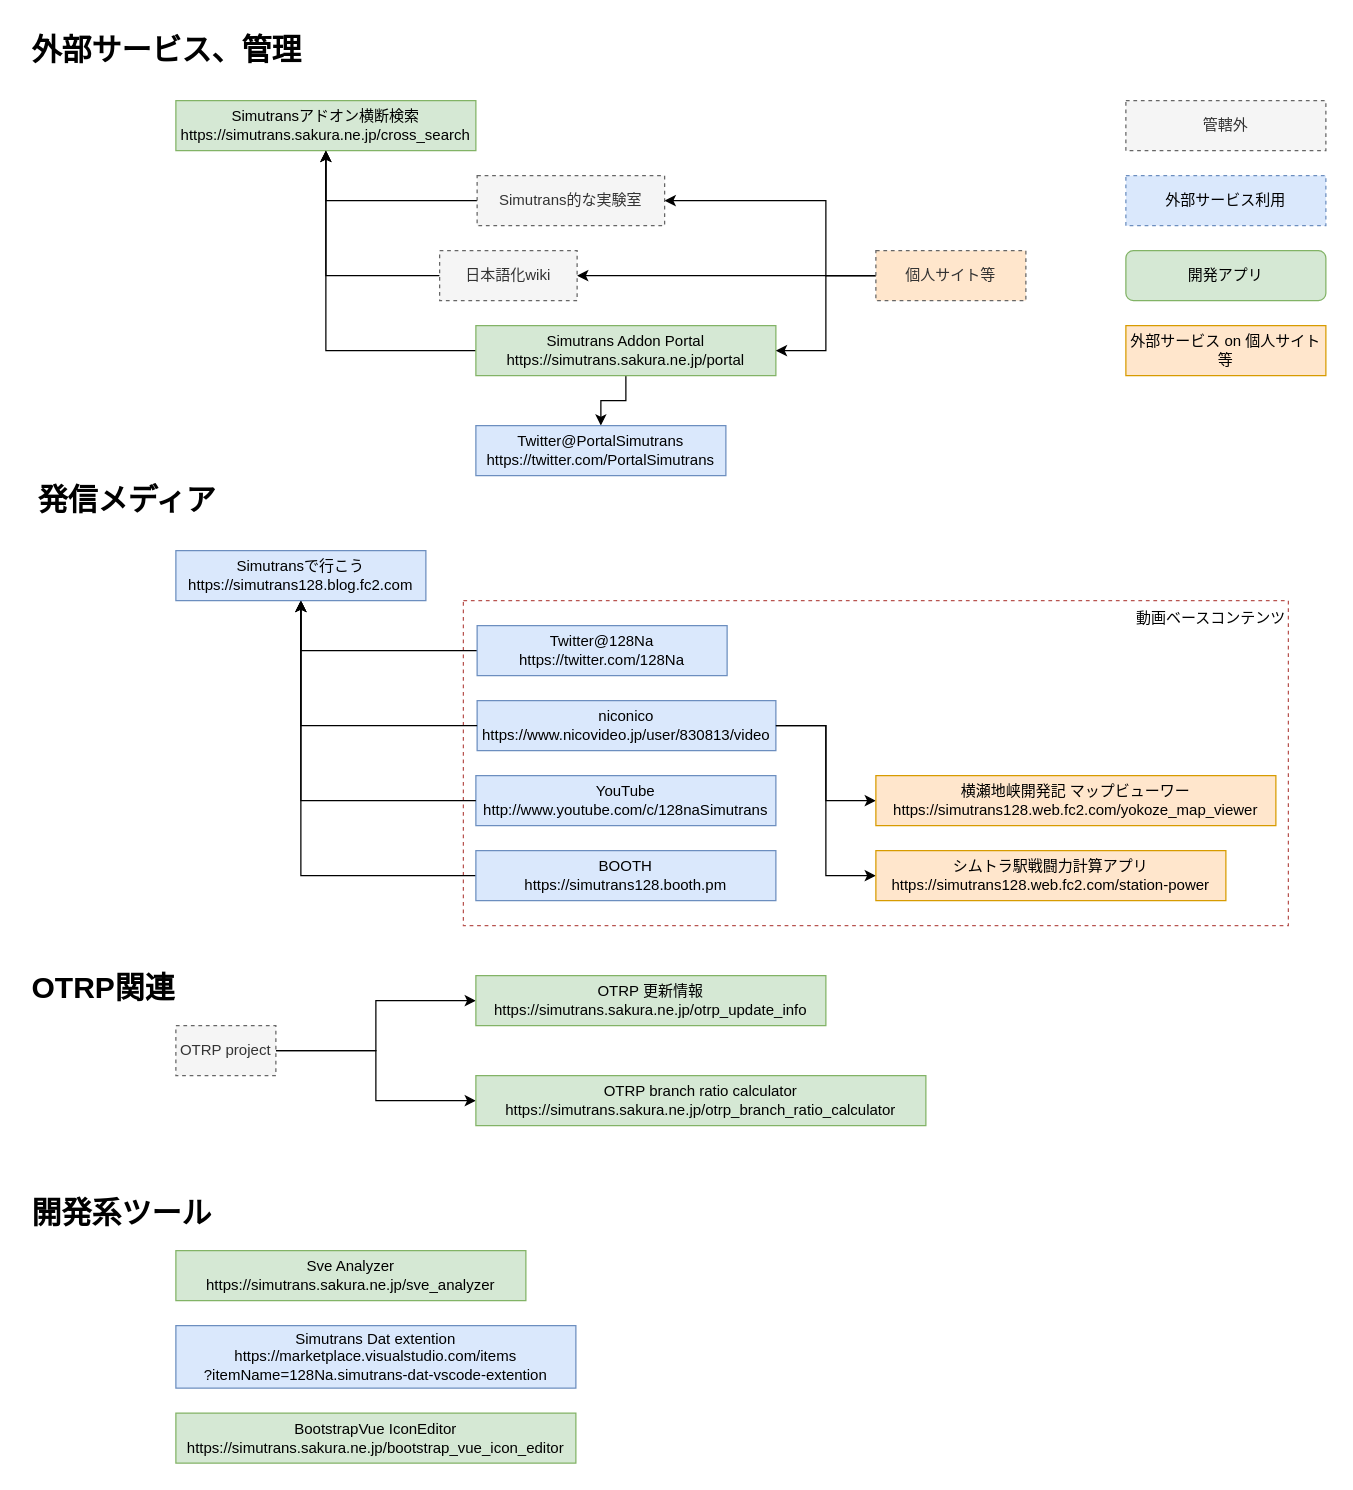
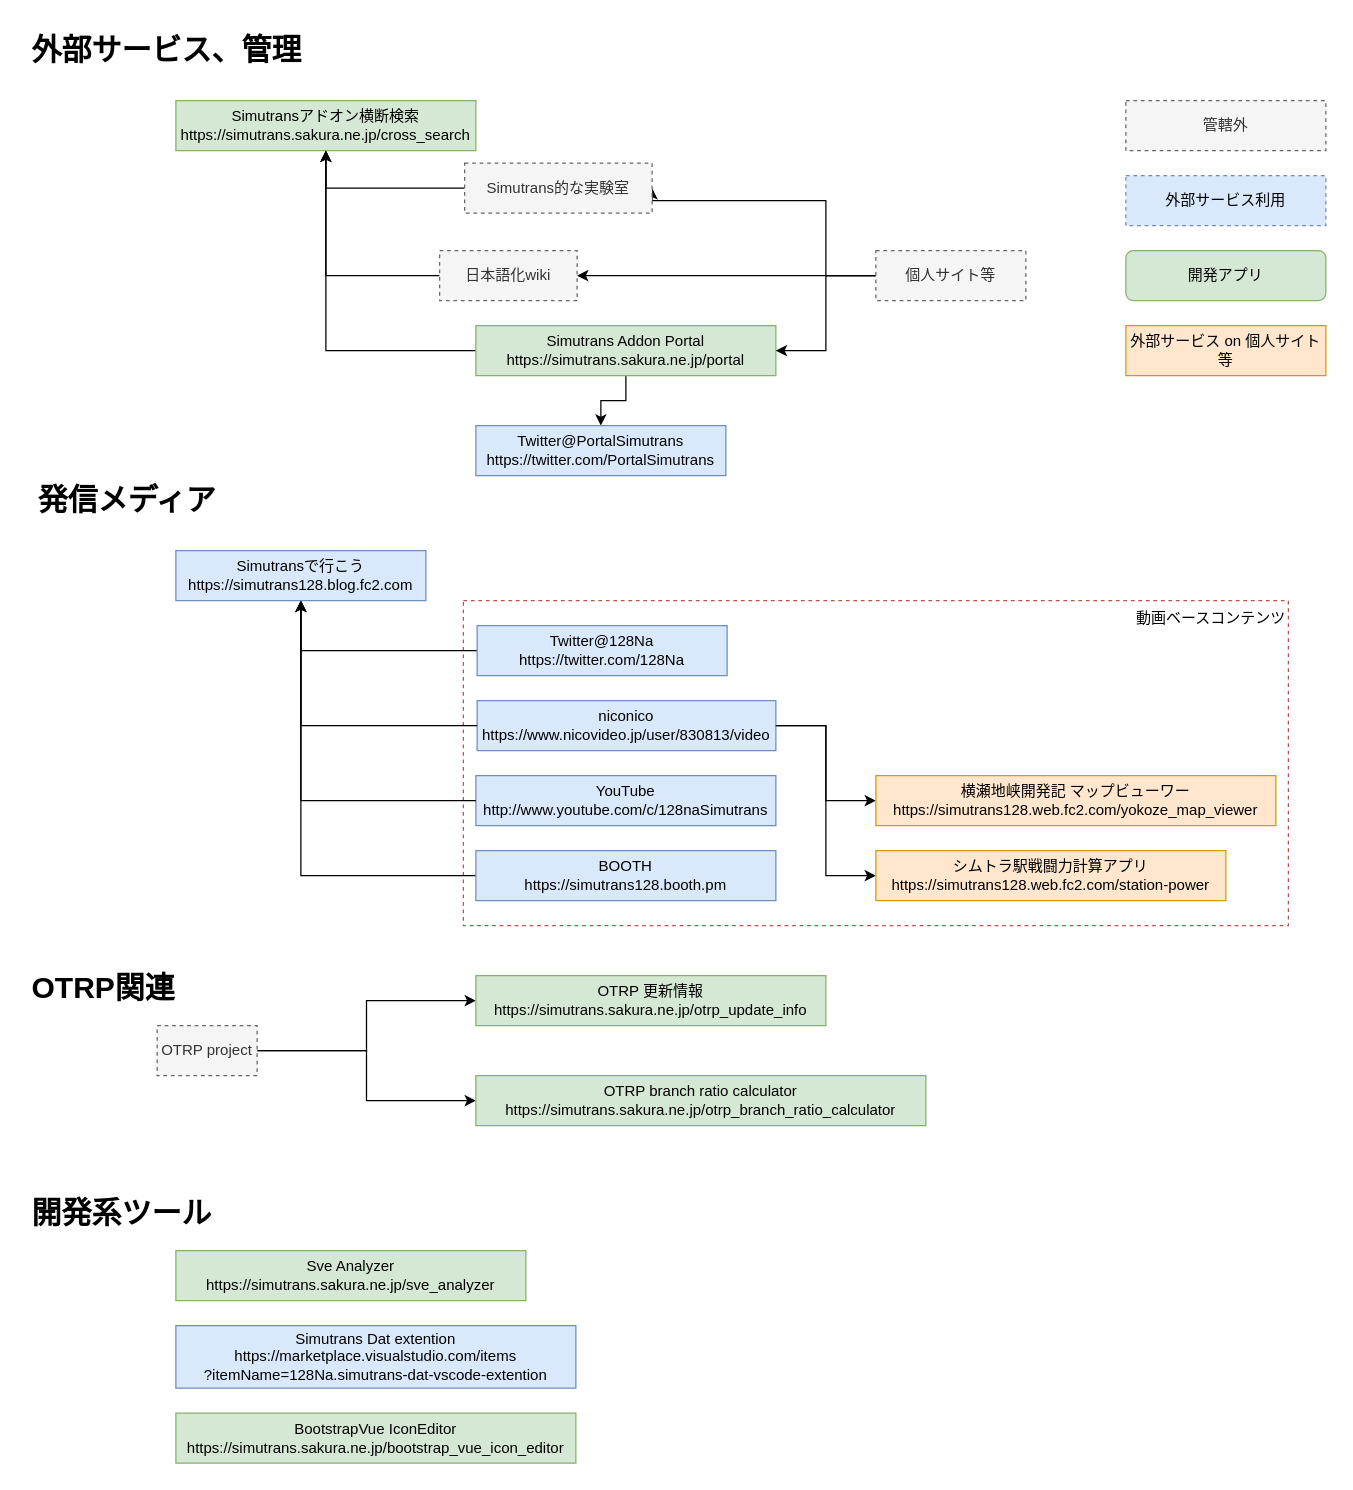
node "Simutrans的な実験室": moved (571, 201) -> (558, 188)
node "個人サイト等": fillcolor #ffe6cc -> #f5f5f5
node "OTRP project": moved (226, 1051) -> (207, 1051)
